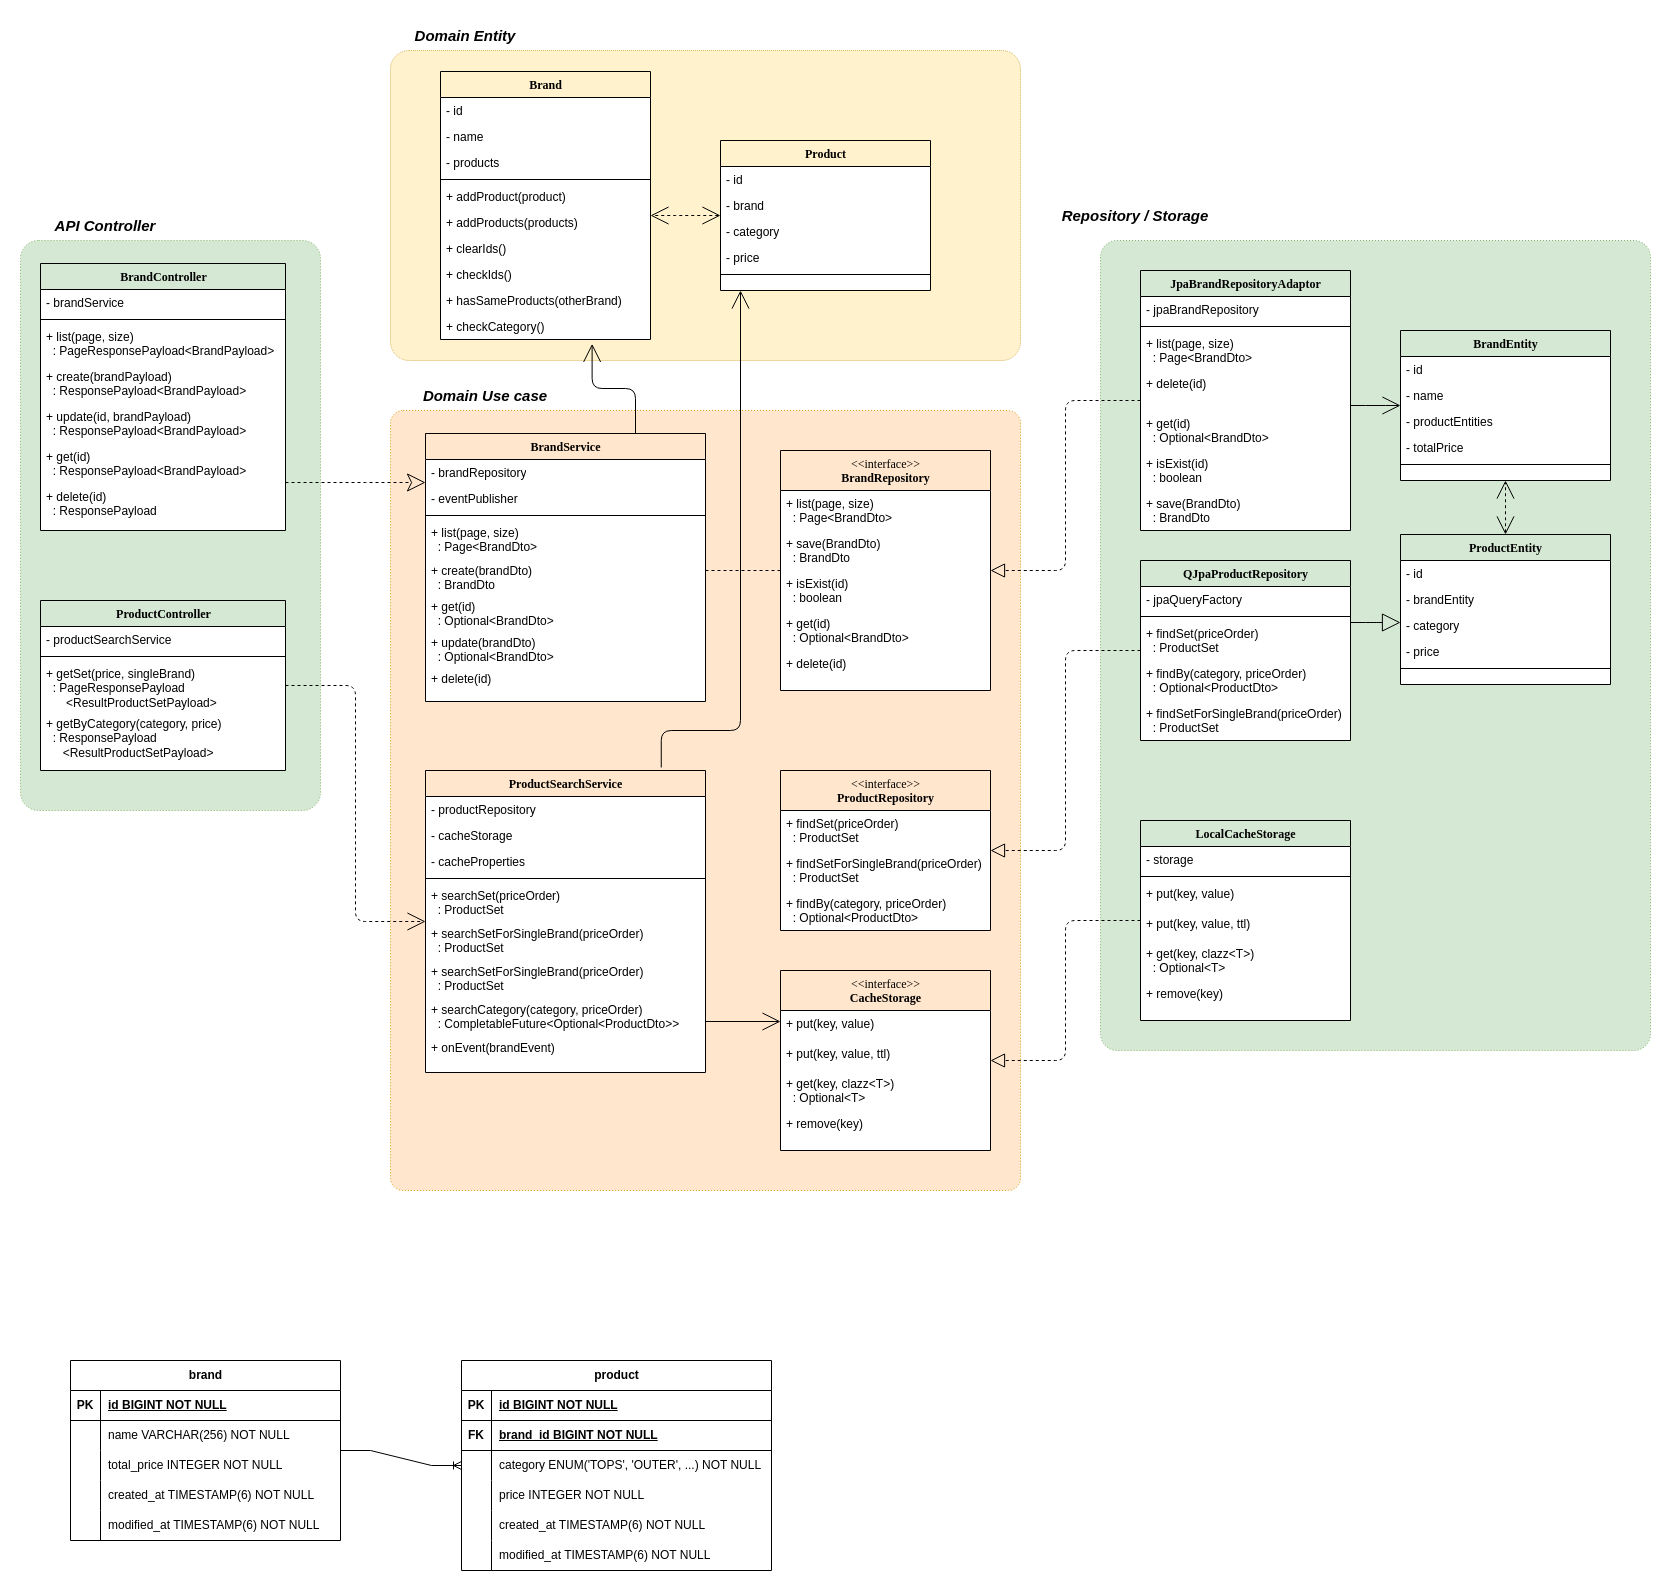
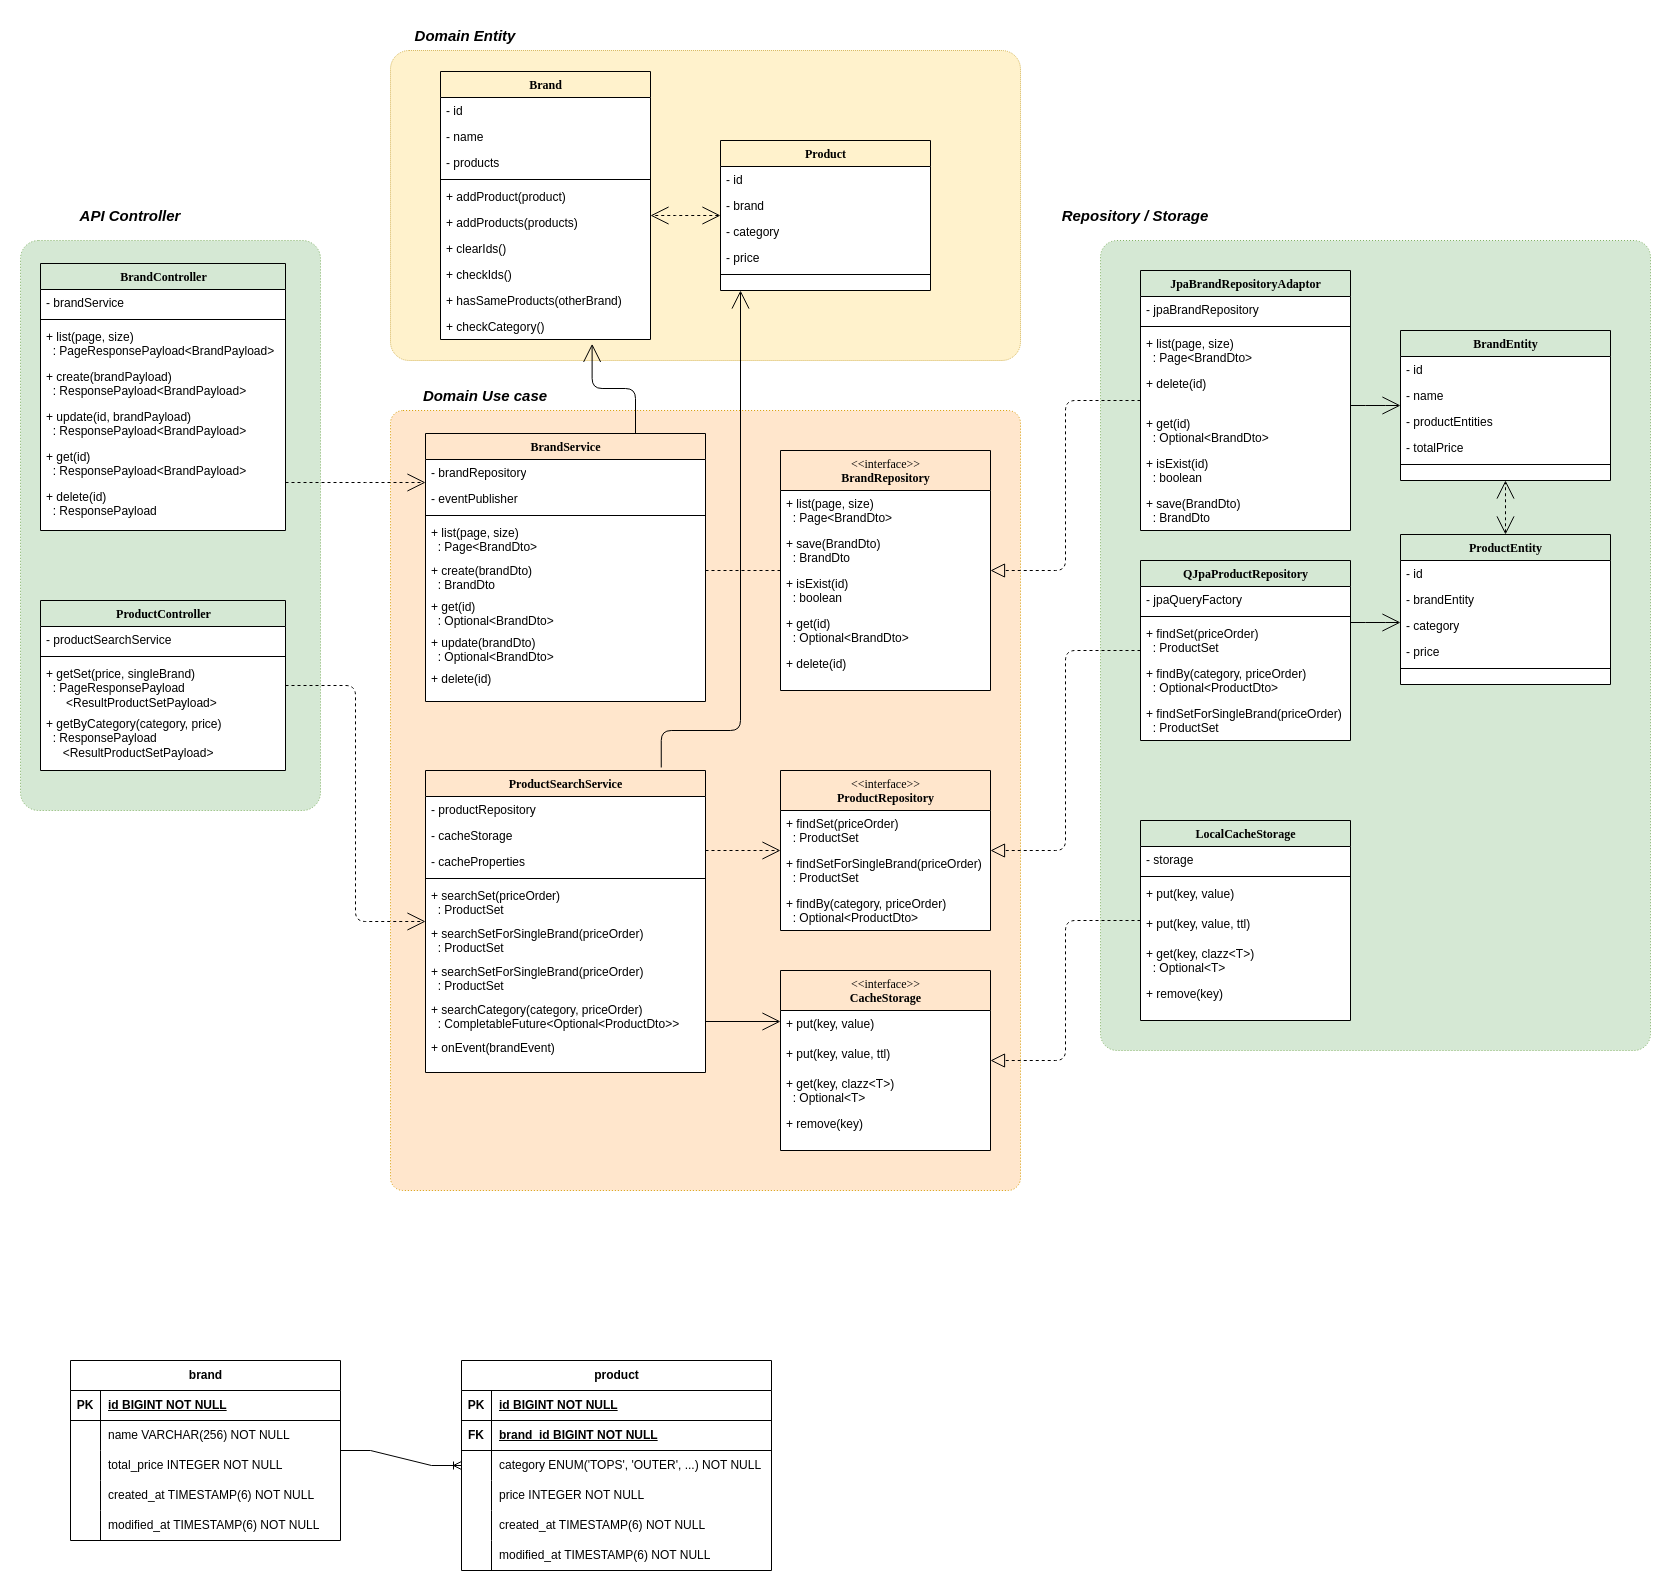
node "API Controller": moved (106, 226) -> (131, 216)
edge "BrandController" -> "BrandService": arrowhead classic -> open
edge "QJpaProductRepository" -> "ProductEntity": arrowhead block -> open
edge "ProductSearchService" -> "<<interface>> ProductRepository": added
